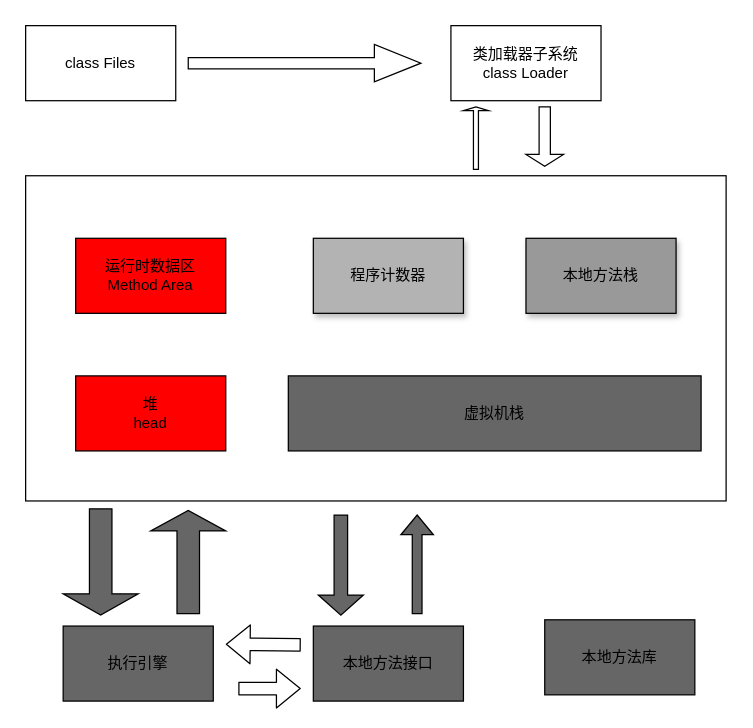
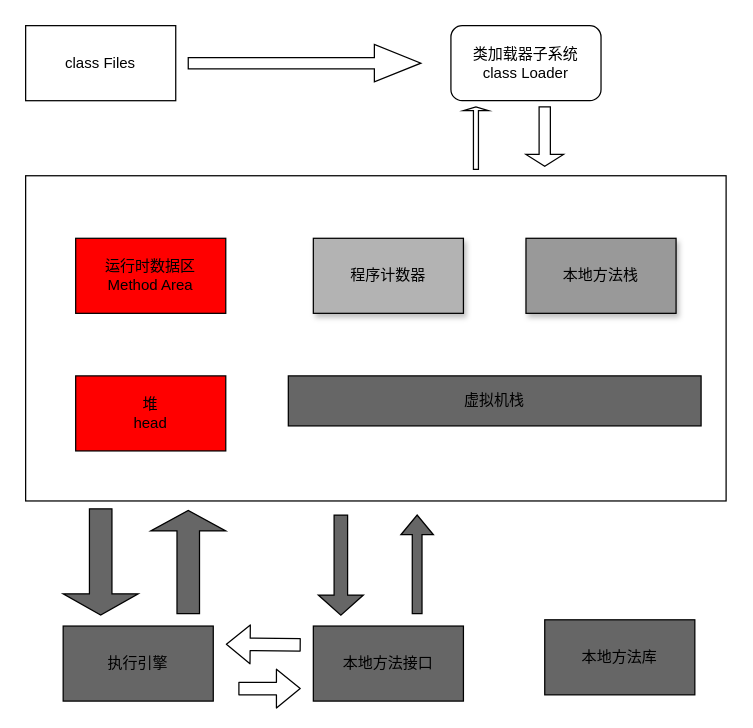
node "类加载器子系统 class Loader": shape rectangle -> rounded rectangle
node "虚拟机栈": size 413x75 -> 413x50
